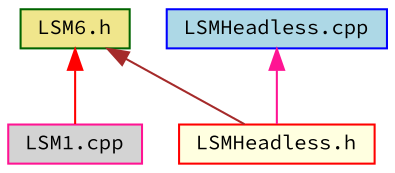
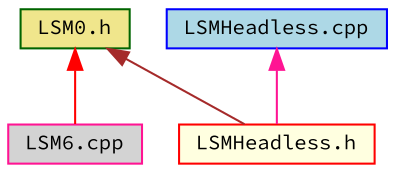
node "LSM6.h": label "LSM6.h" -> "LSM0.h"
node "LSM1.cpp": label "LSM1.cpp" -> "LSM6.cpp"
